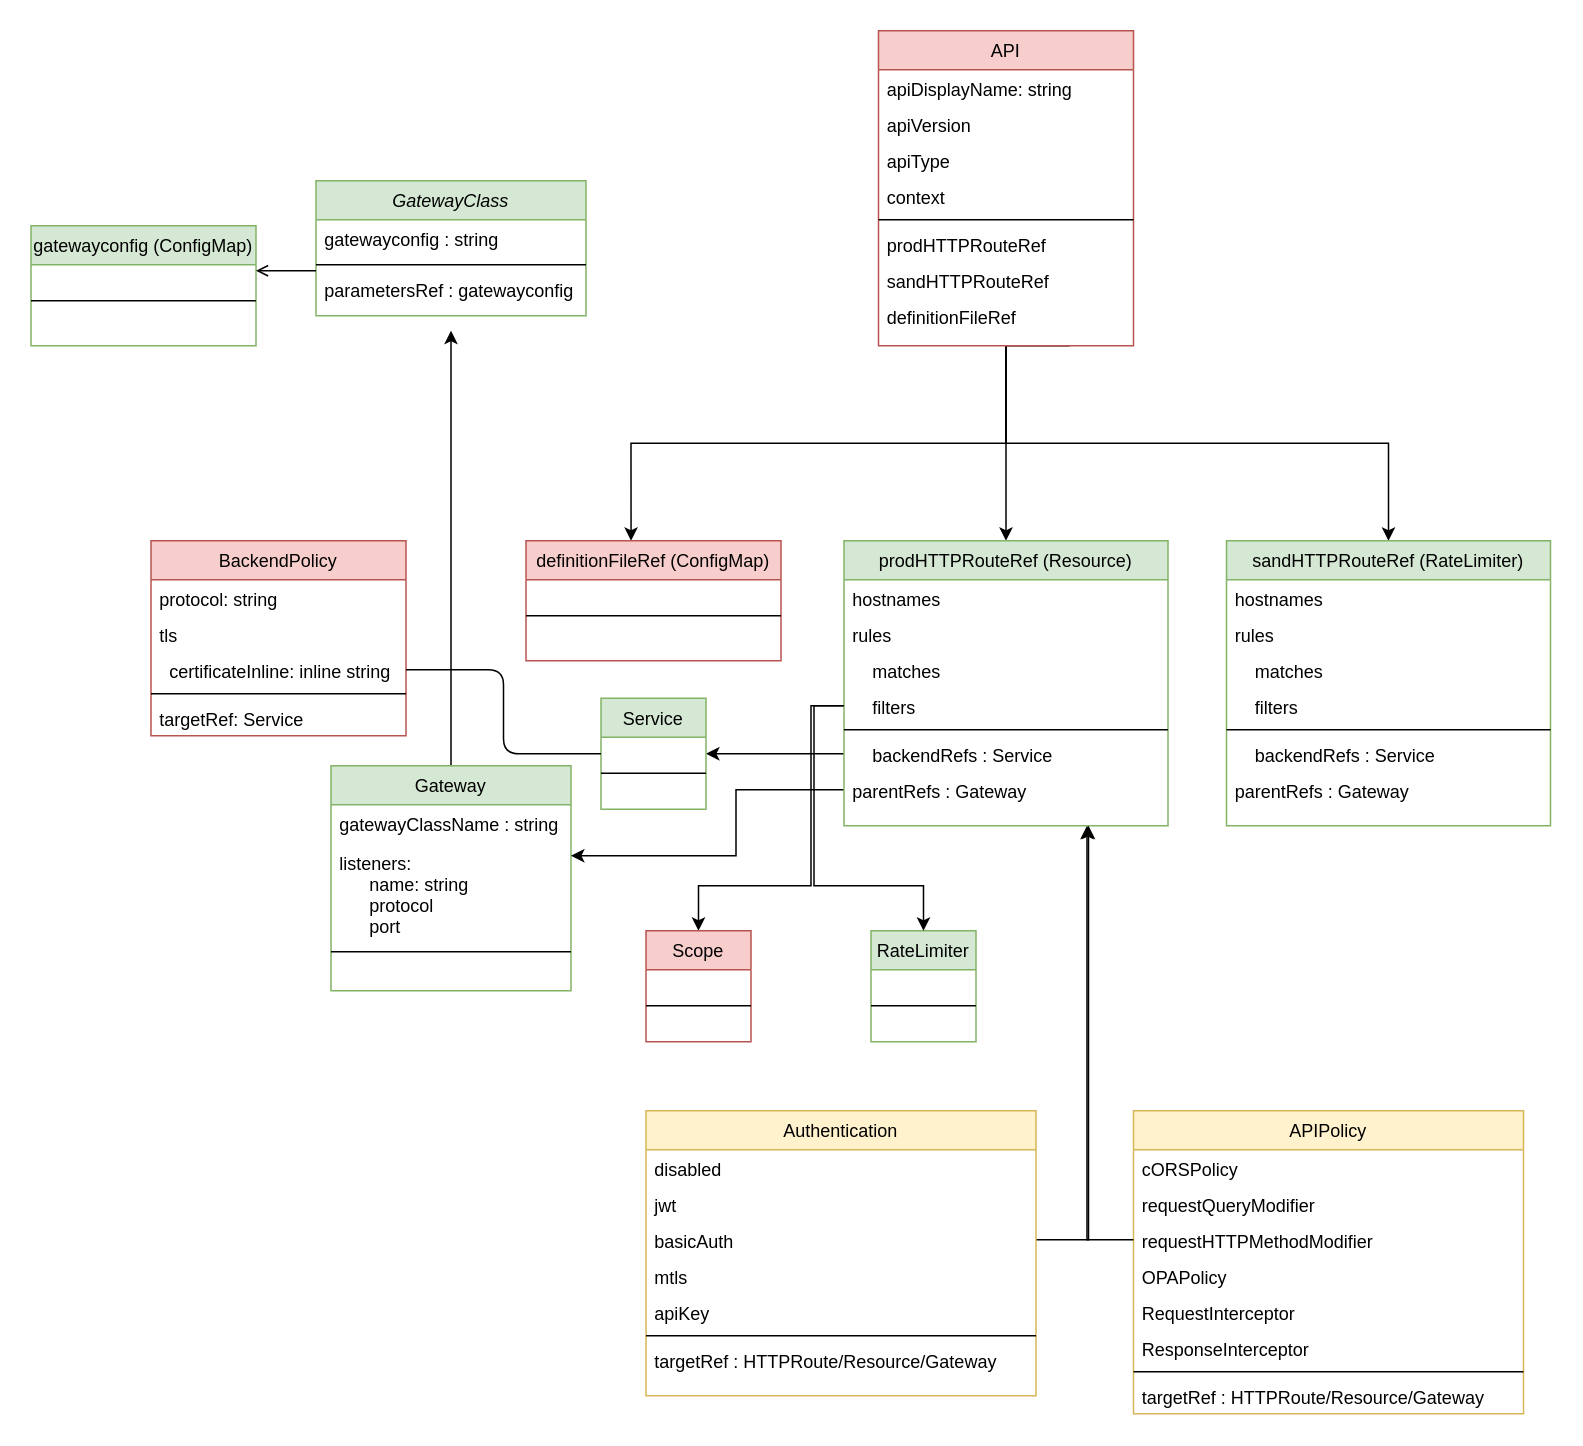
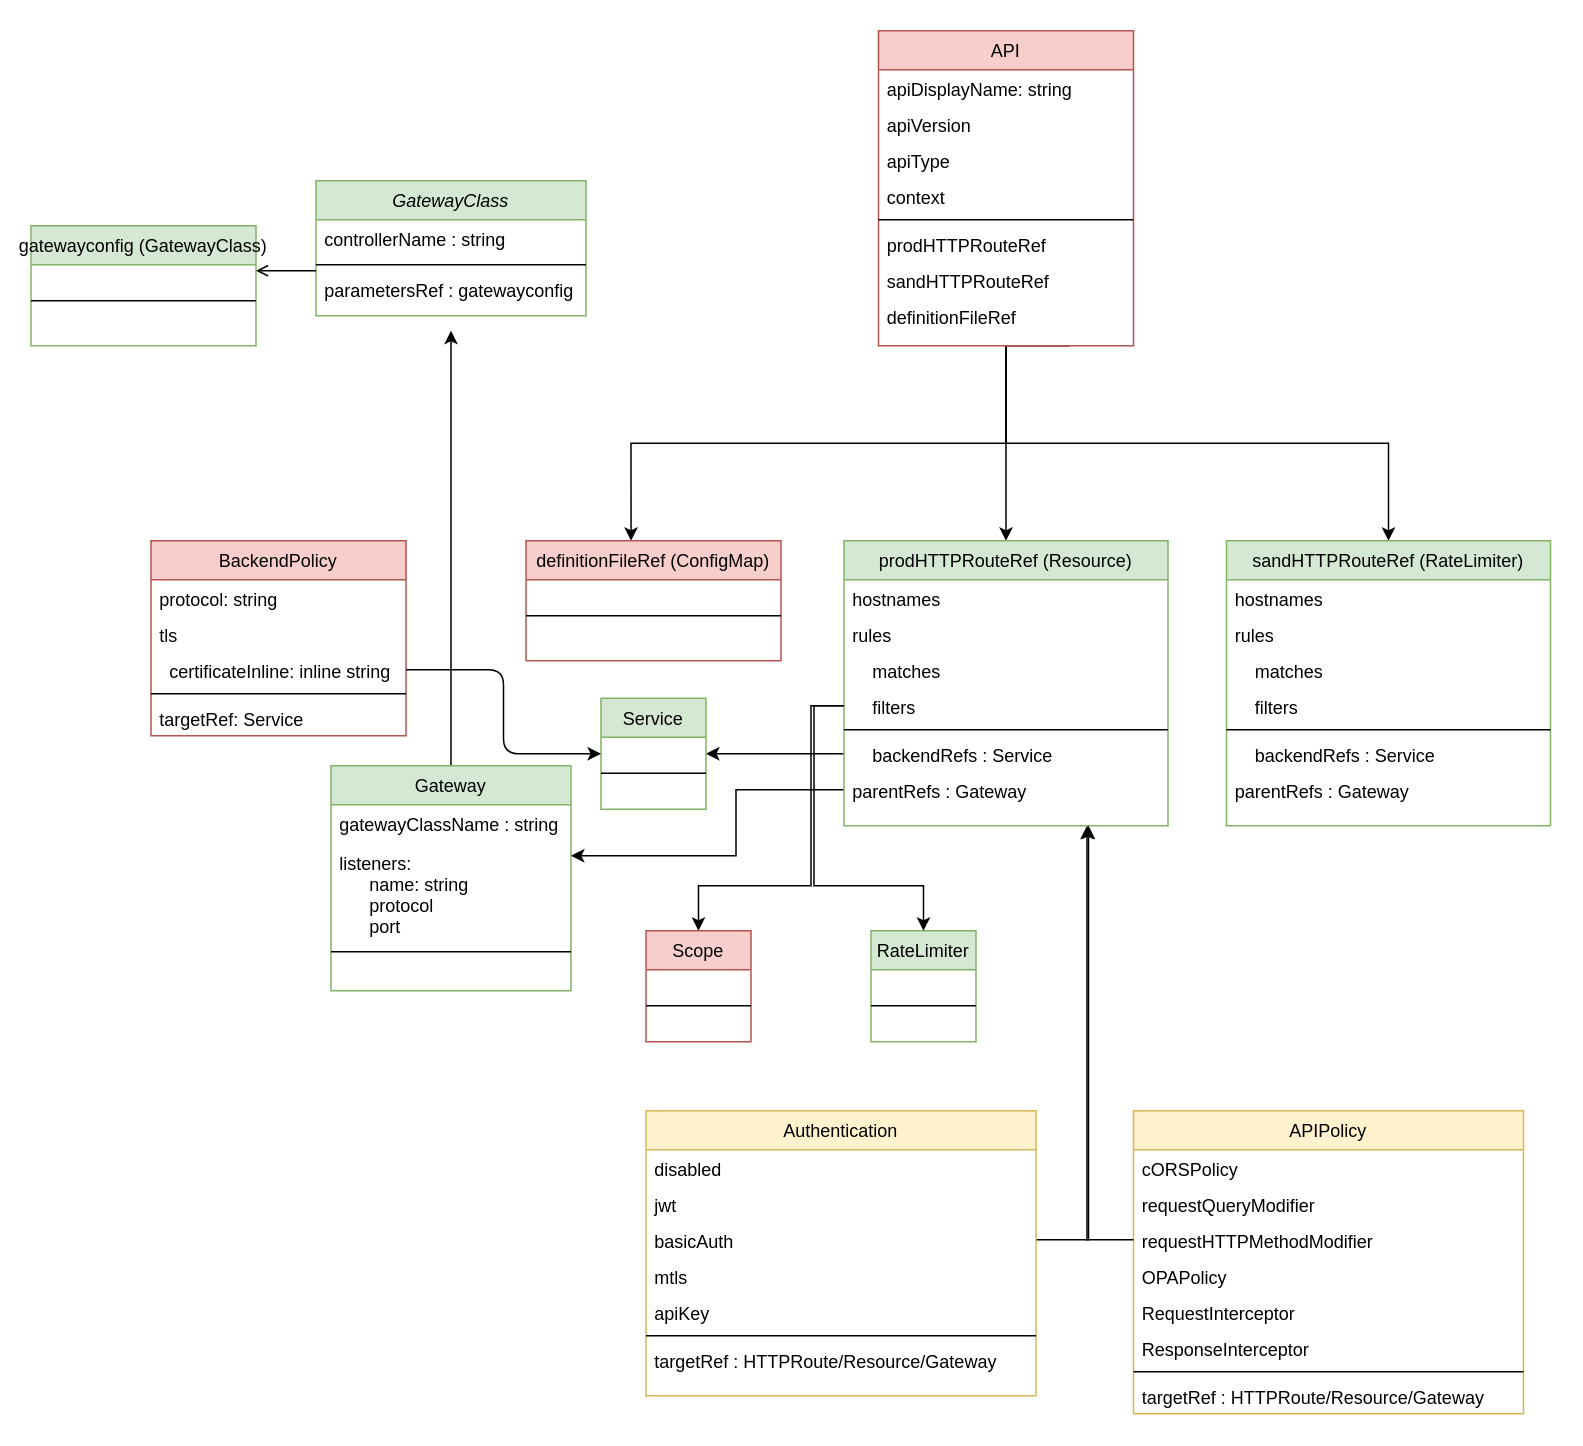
node "gatewayconfig : string": label "gatewayconfig : string" -> "controllerName : string"
node "gatewayconfig (ConfigMap)": label "gatewayconfig (ConfigMap)" -> "gatewayconfig (GatewayClass)"
edge "certificateInline: inline string" -- "Service": arrowhead none -> classic
